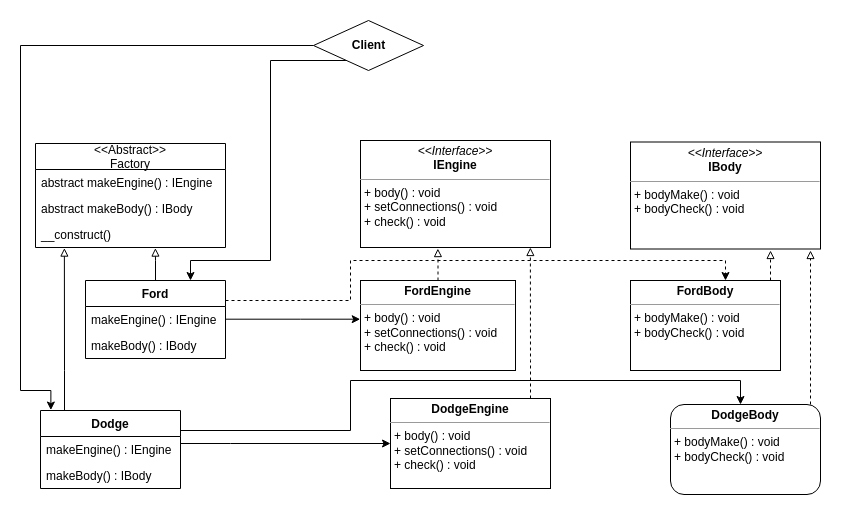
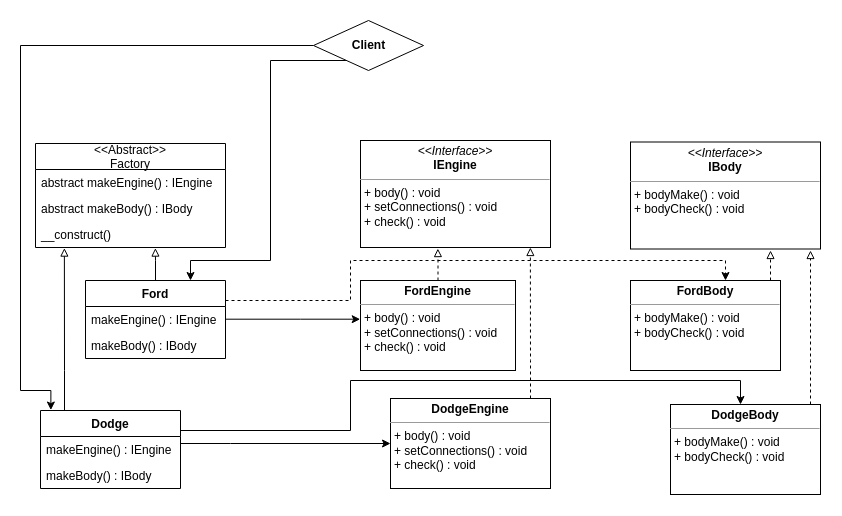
node "DodgeBody + bodyMake() : void + bodyCheck() : void": shape rounded rectangle -> rectangle
